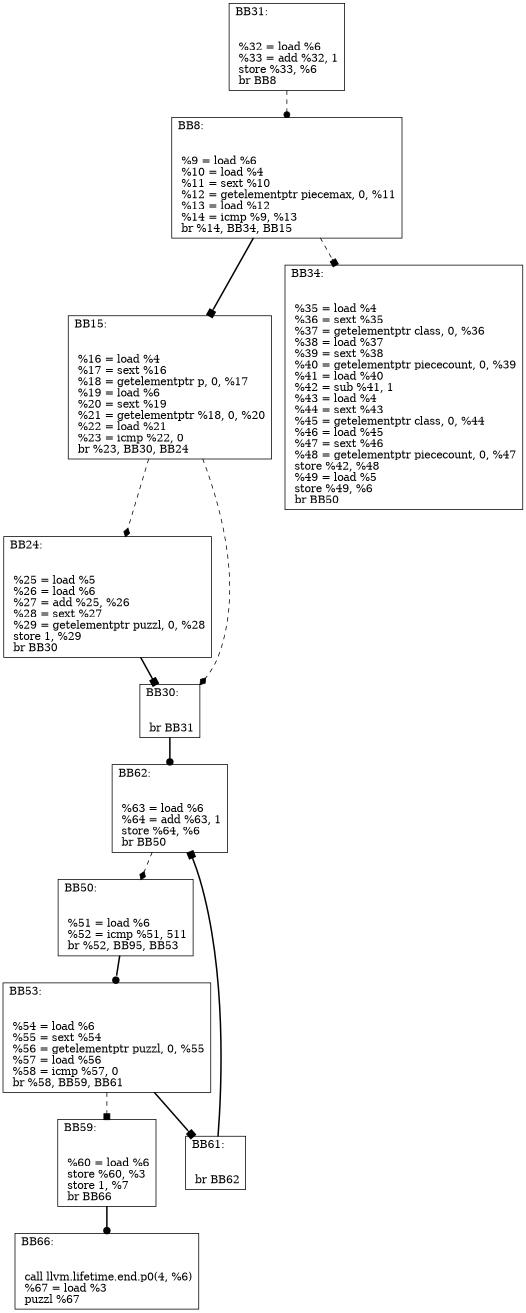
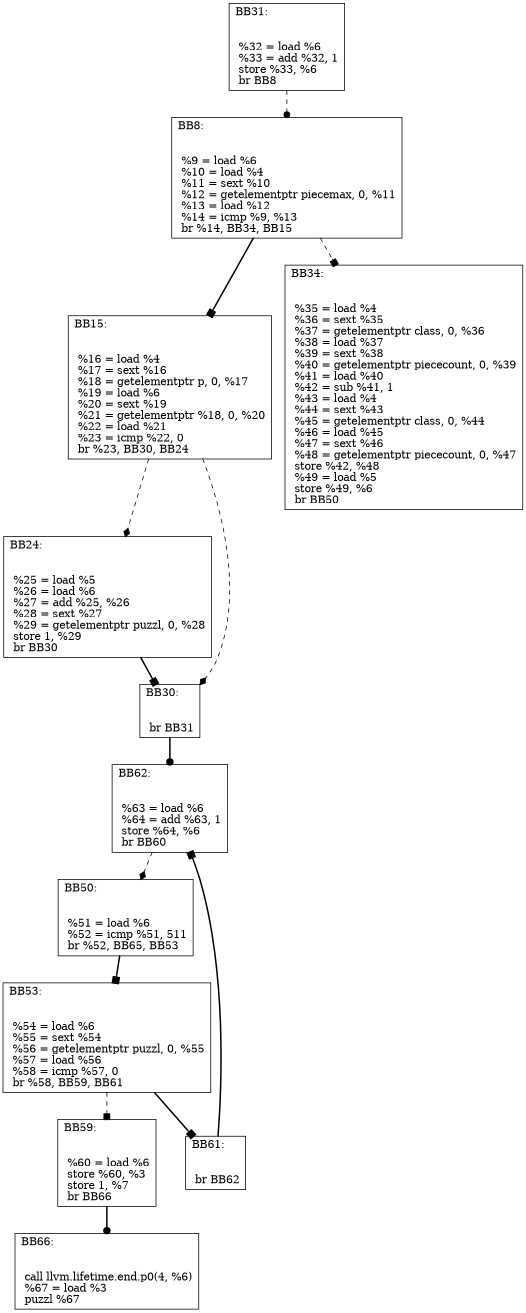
node "BB62:": text "br BB50" -> "br BB60"
node "BB50:": text "br %52, BB95, BB53" -> "br %52, BB65, BB53"
edge "BB50:" -> "BB53:": arrowhead dot -> box
